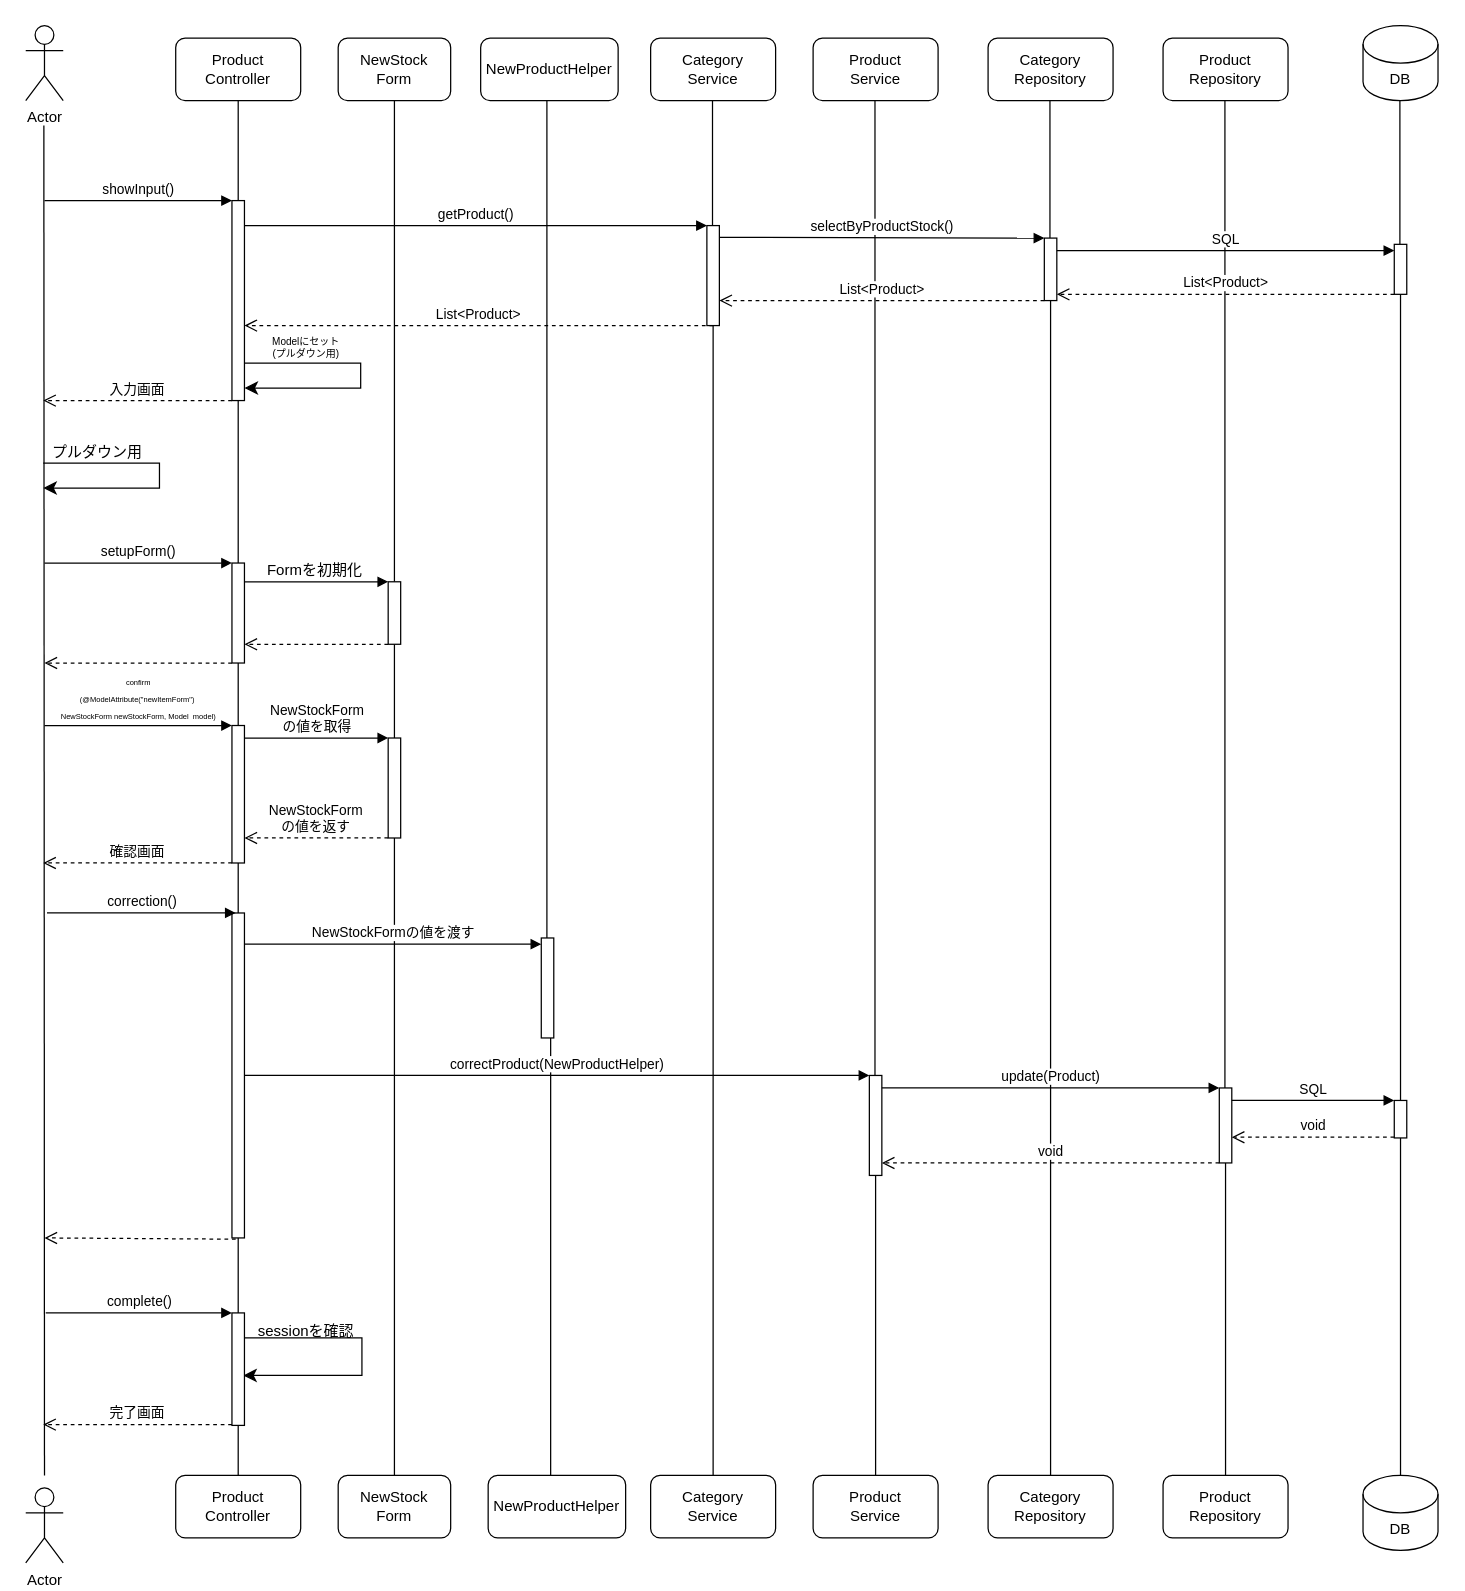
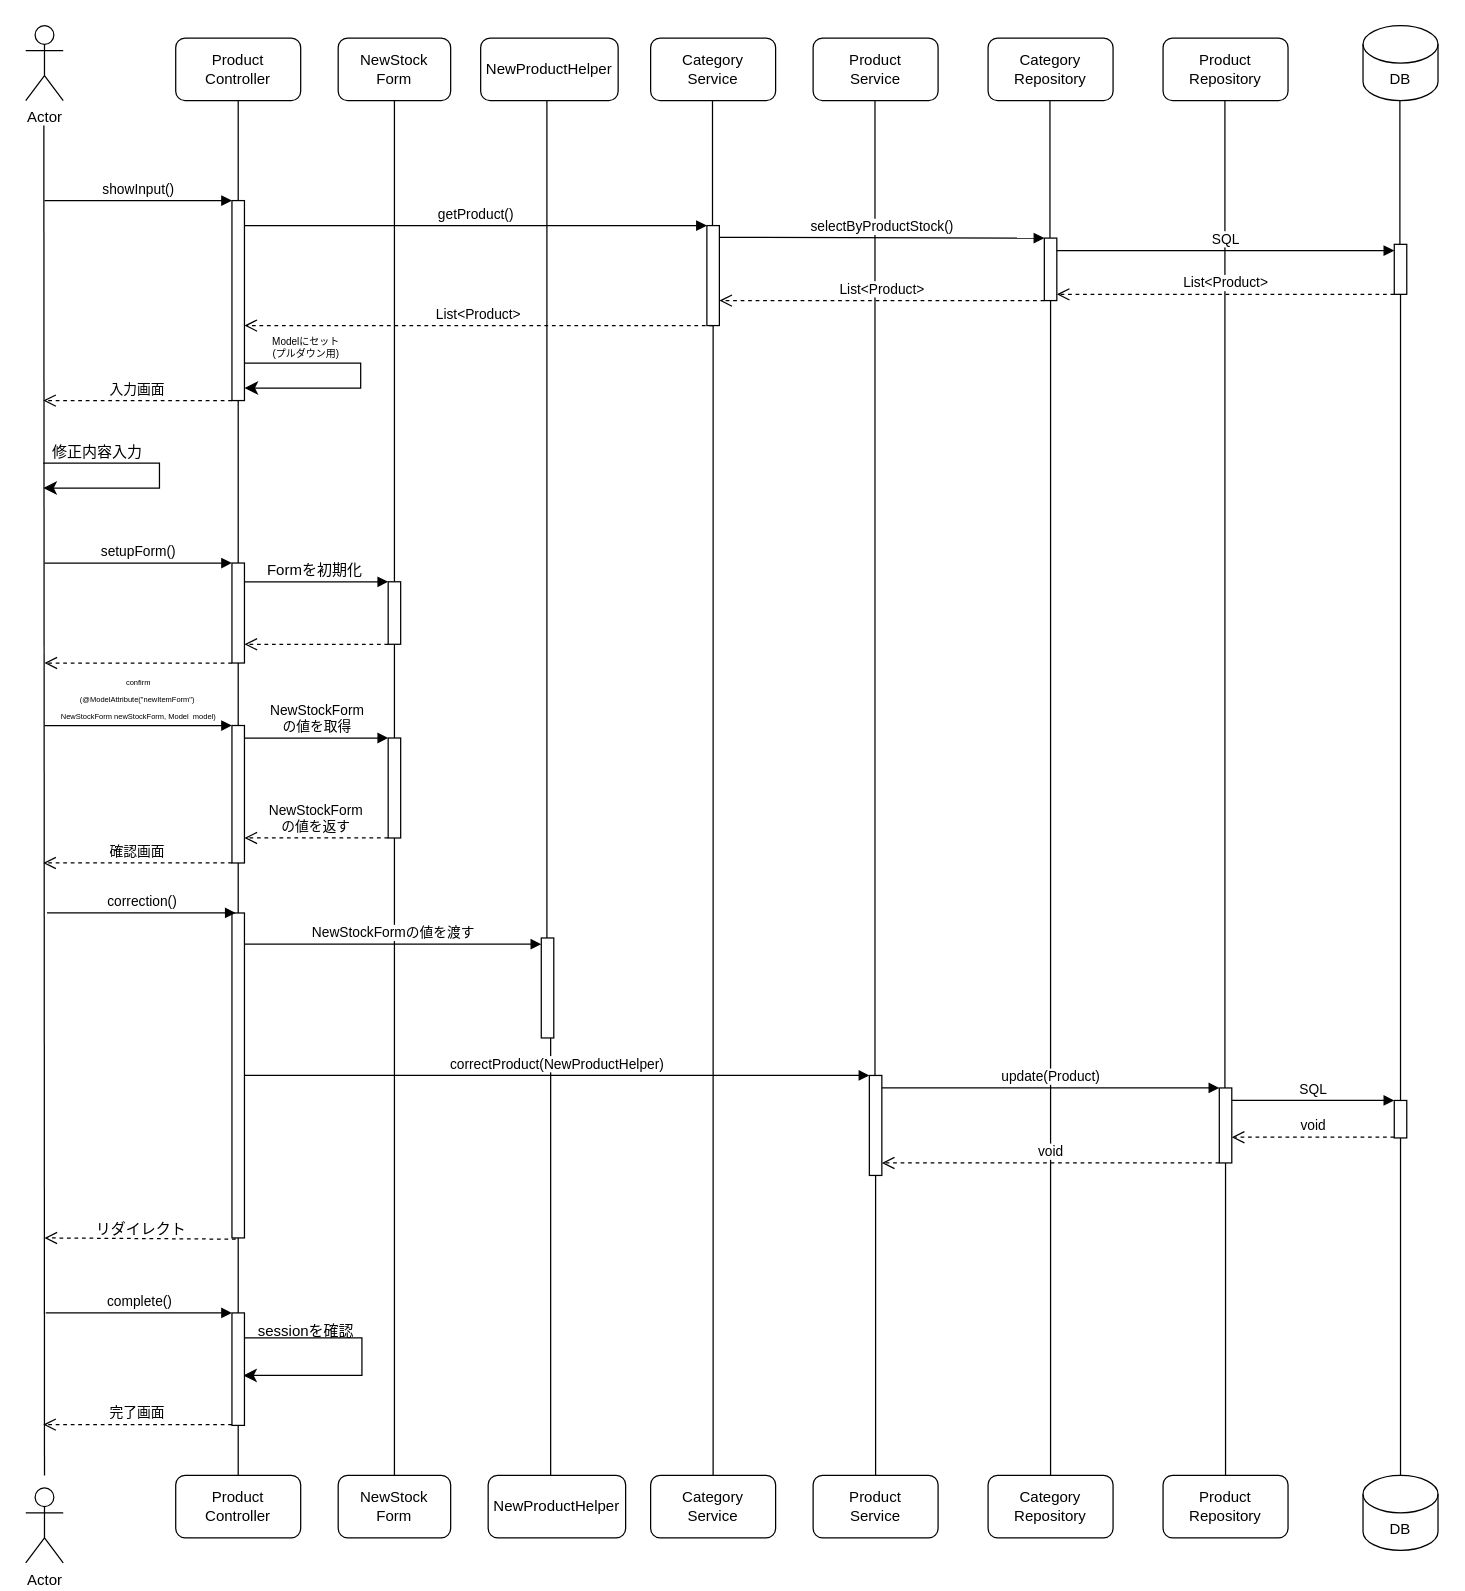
node "プルダウン用": label "プルダウン用" -> "修正内容入力"
node "リダイレクト": added
